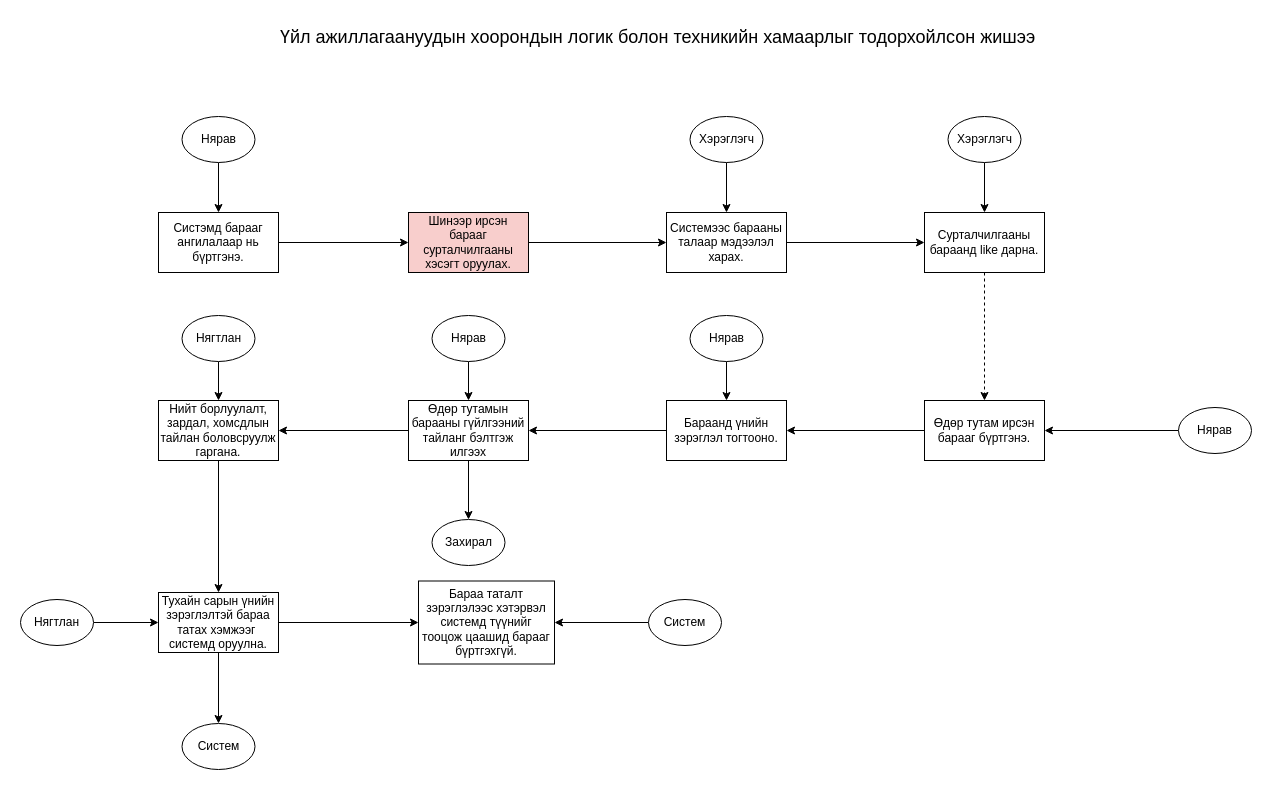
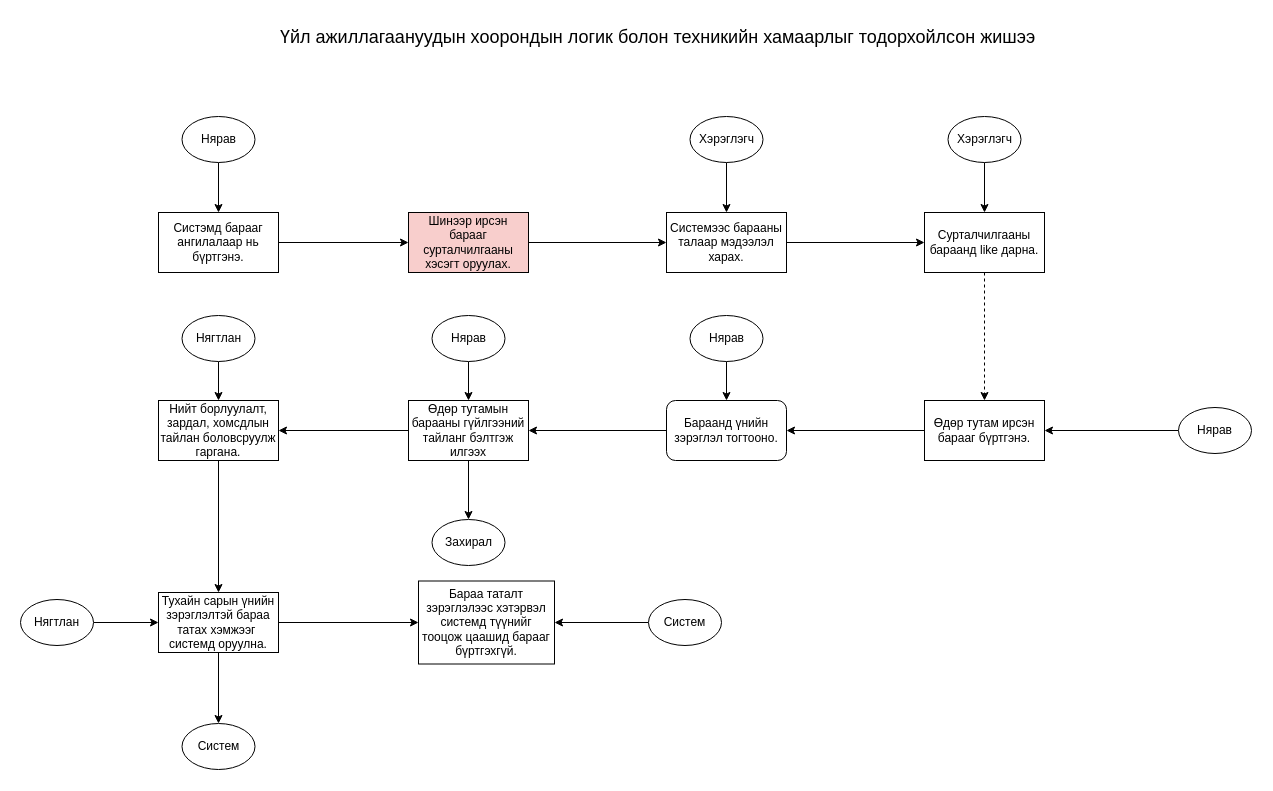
node "Бараанд үнийн зэрэглэл тогтооно.": shape rectangle -> rounded rectangle
